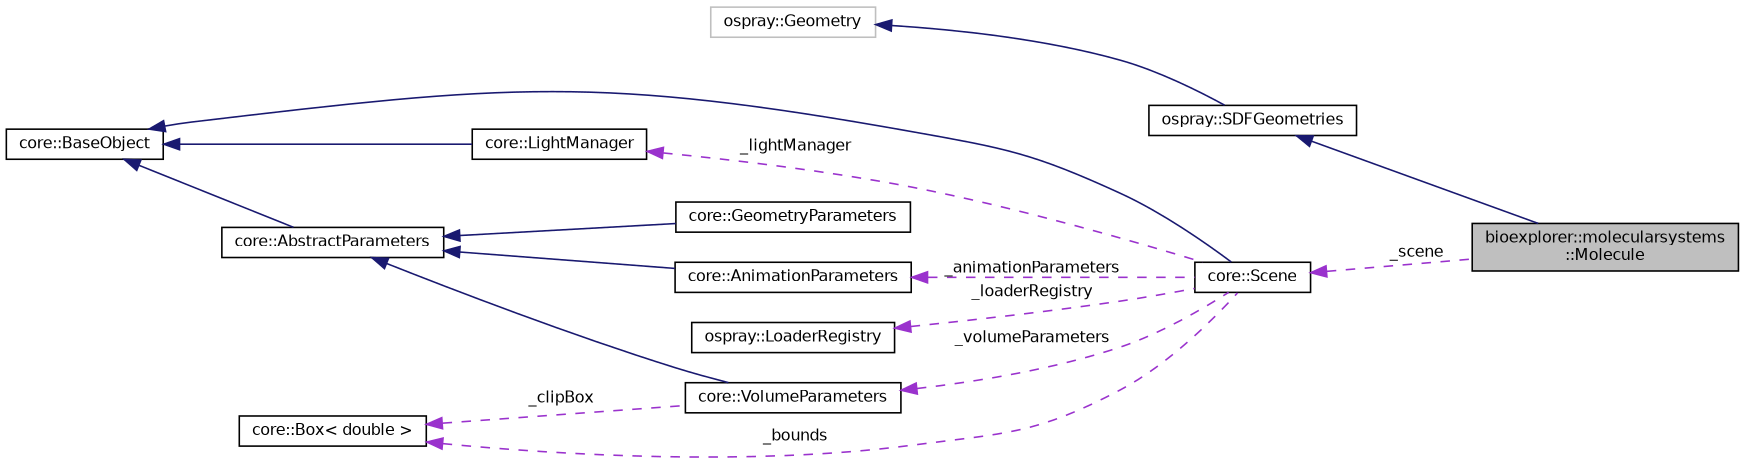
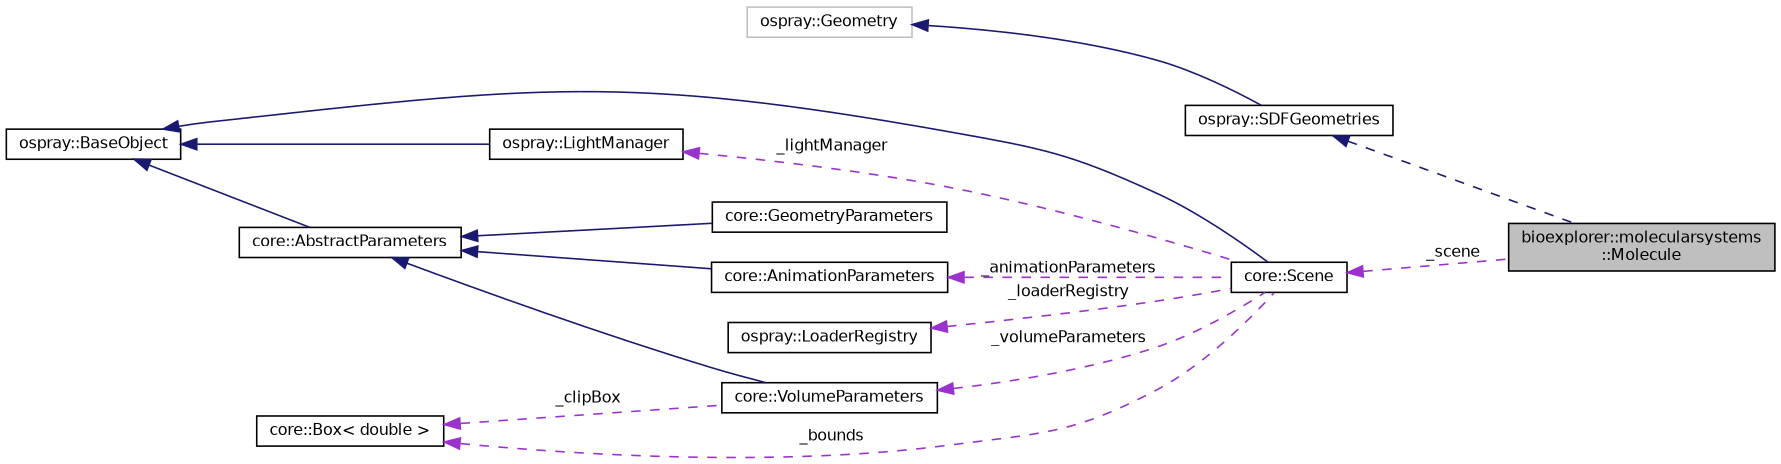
node "core::BaseObject": label "core::BaseObject" -> "ospray::BaseObject"
node "core::LightManager": label "core::LightManager" -> "ospray::LightManager"
edge "bioexplorer::molecularsystems ::Molecule" -> "ospray::SDFGeometries": style solid -> dashed
